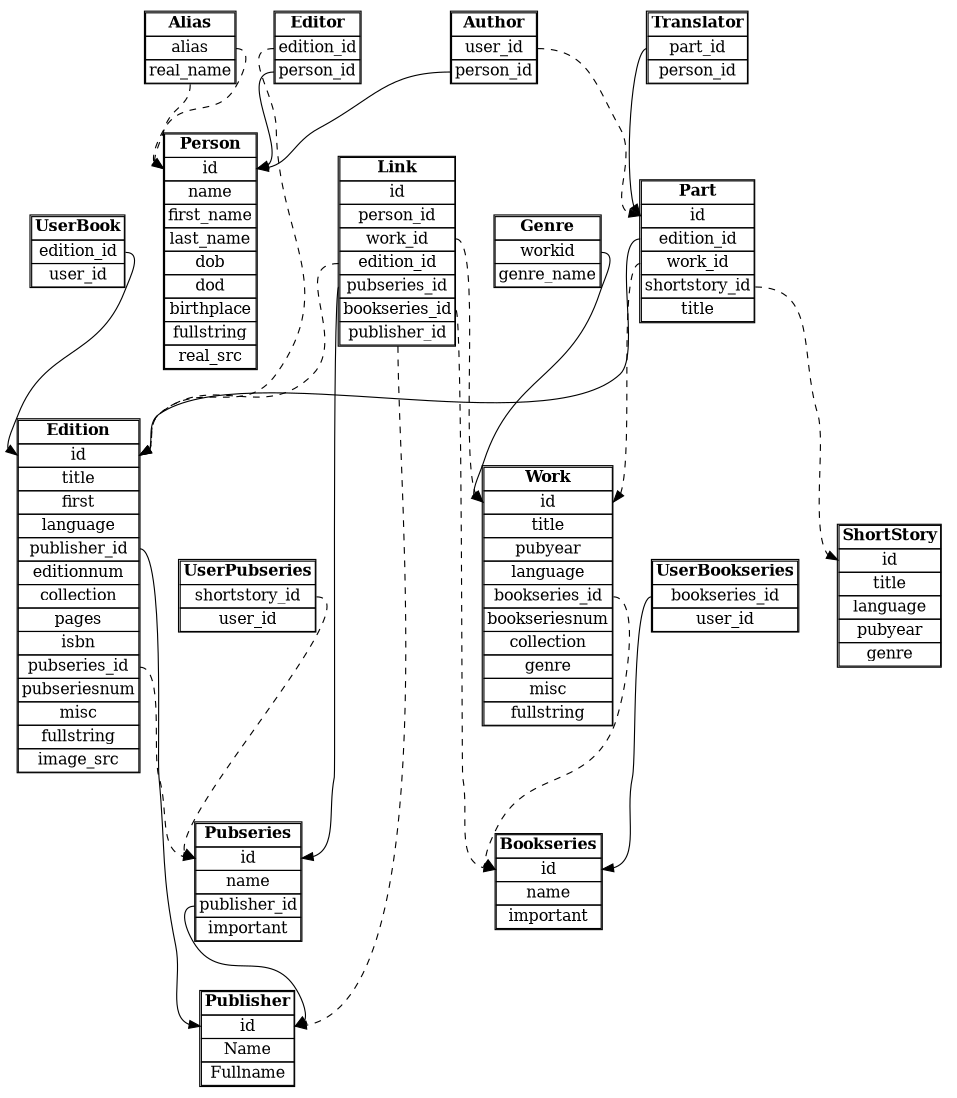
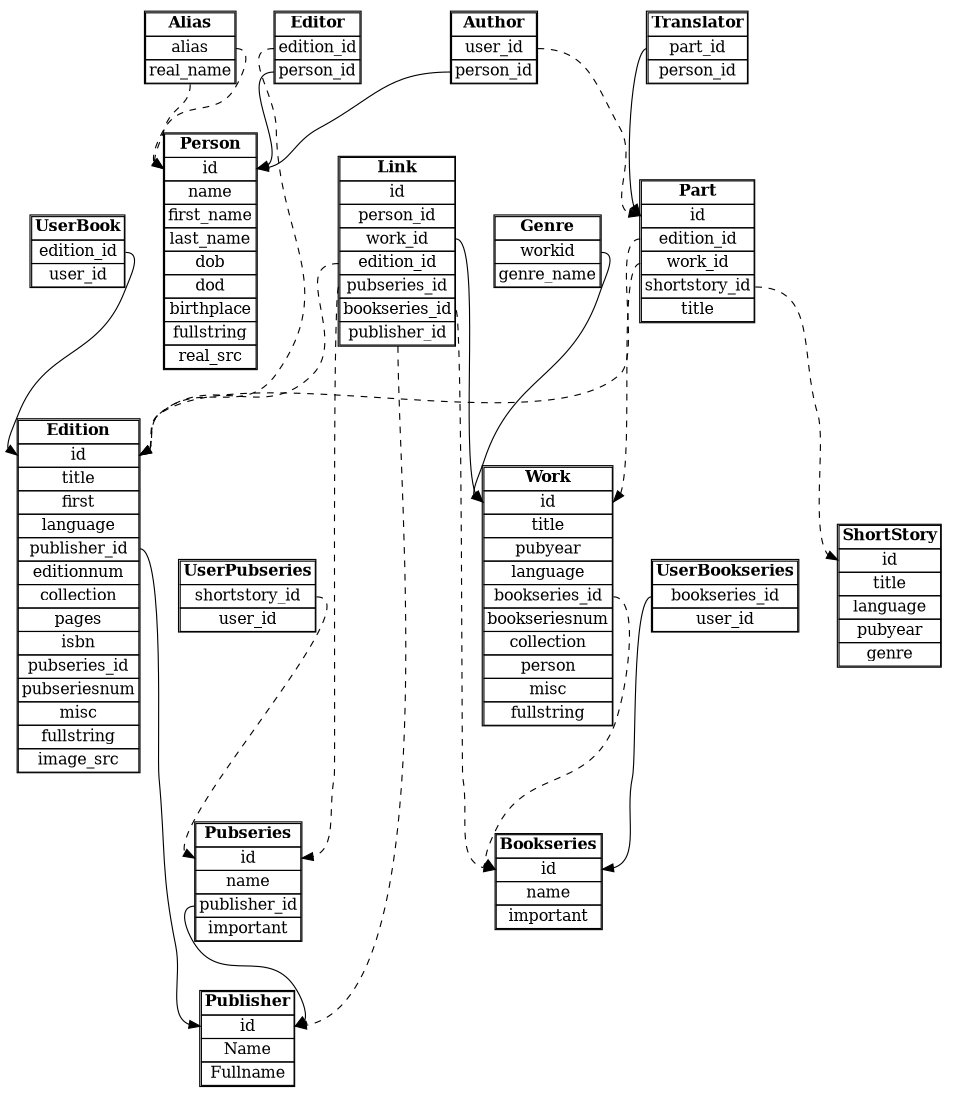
edge "Link" -> "Work": style dashed -> solid
edge "Part" -> "Edition": style solid -> dashed
edge "Link" -> "Pubseries": style solid -> dashed
node "Work": text "genre" -> "person"
edge "Edition" -> "Pubseries": removed
